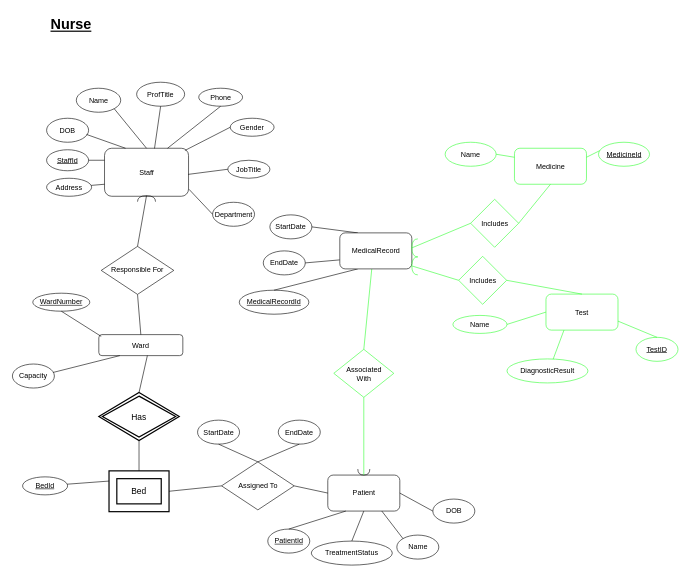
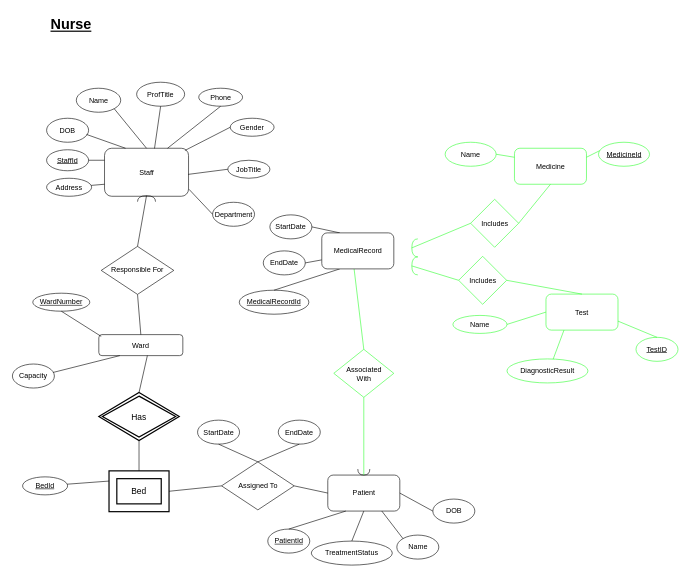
node "MedicalRecord": moved (376, 251) -> (358, 251)
